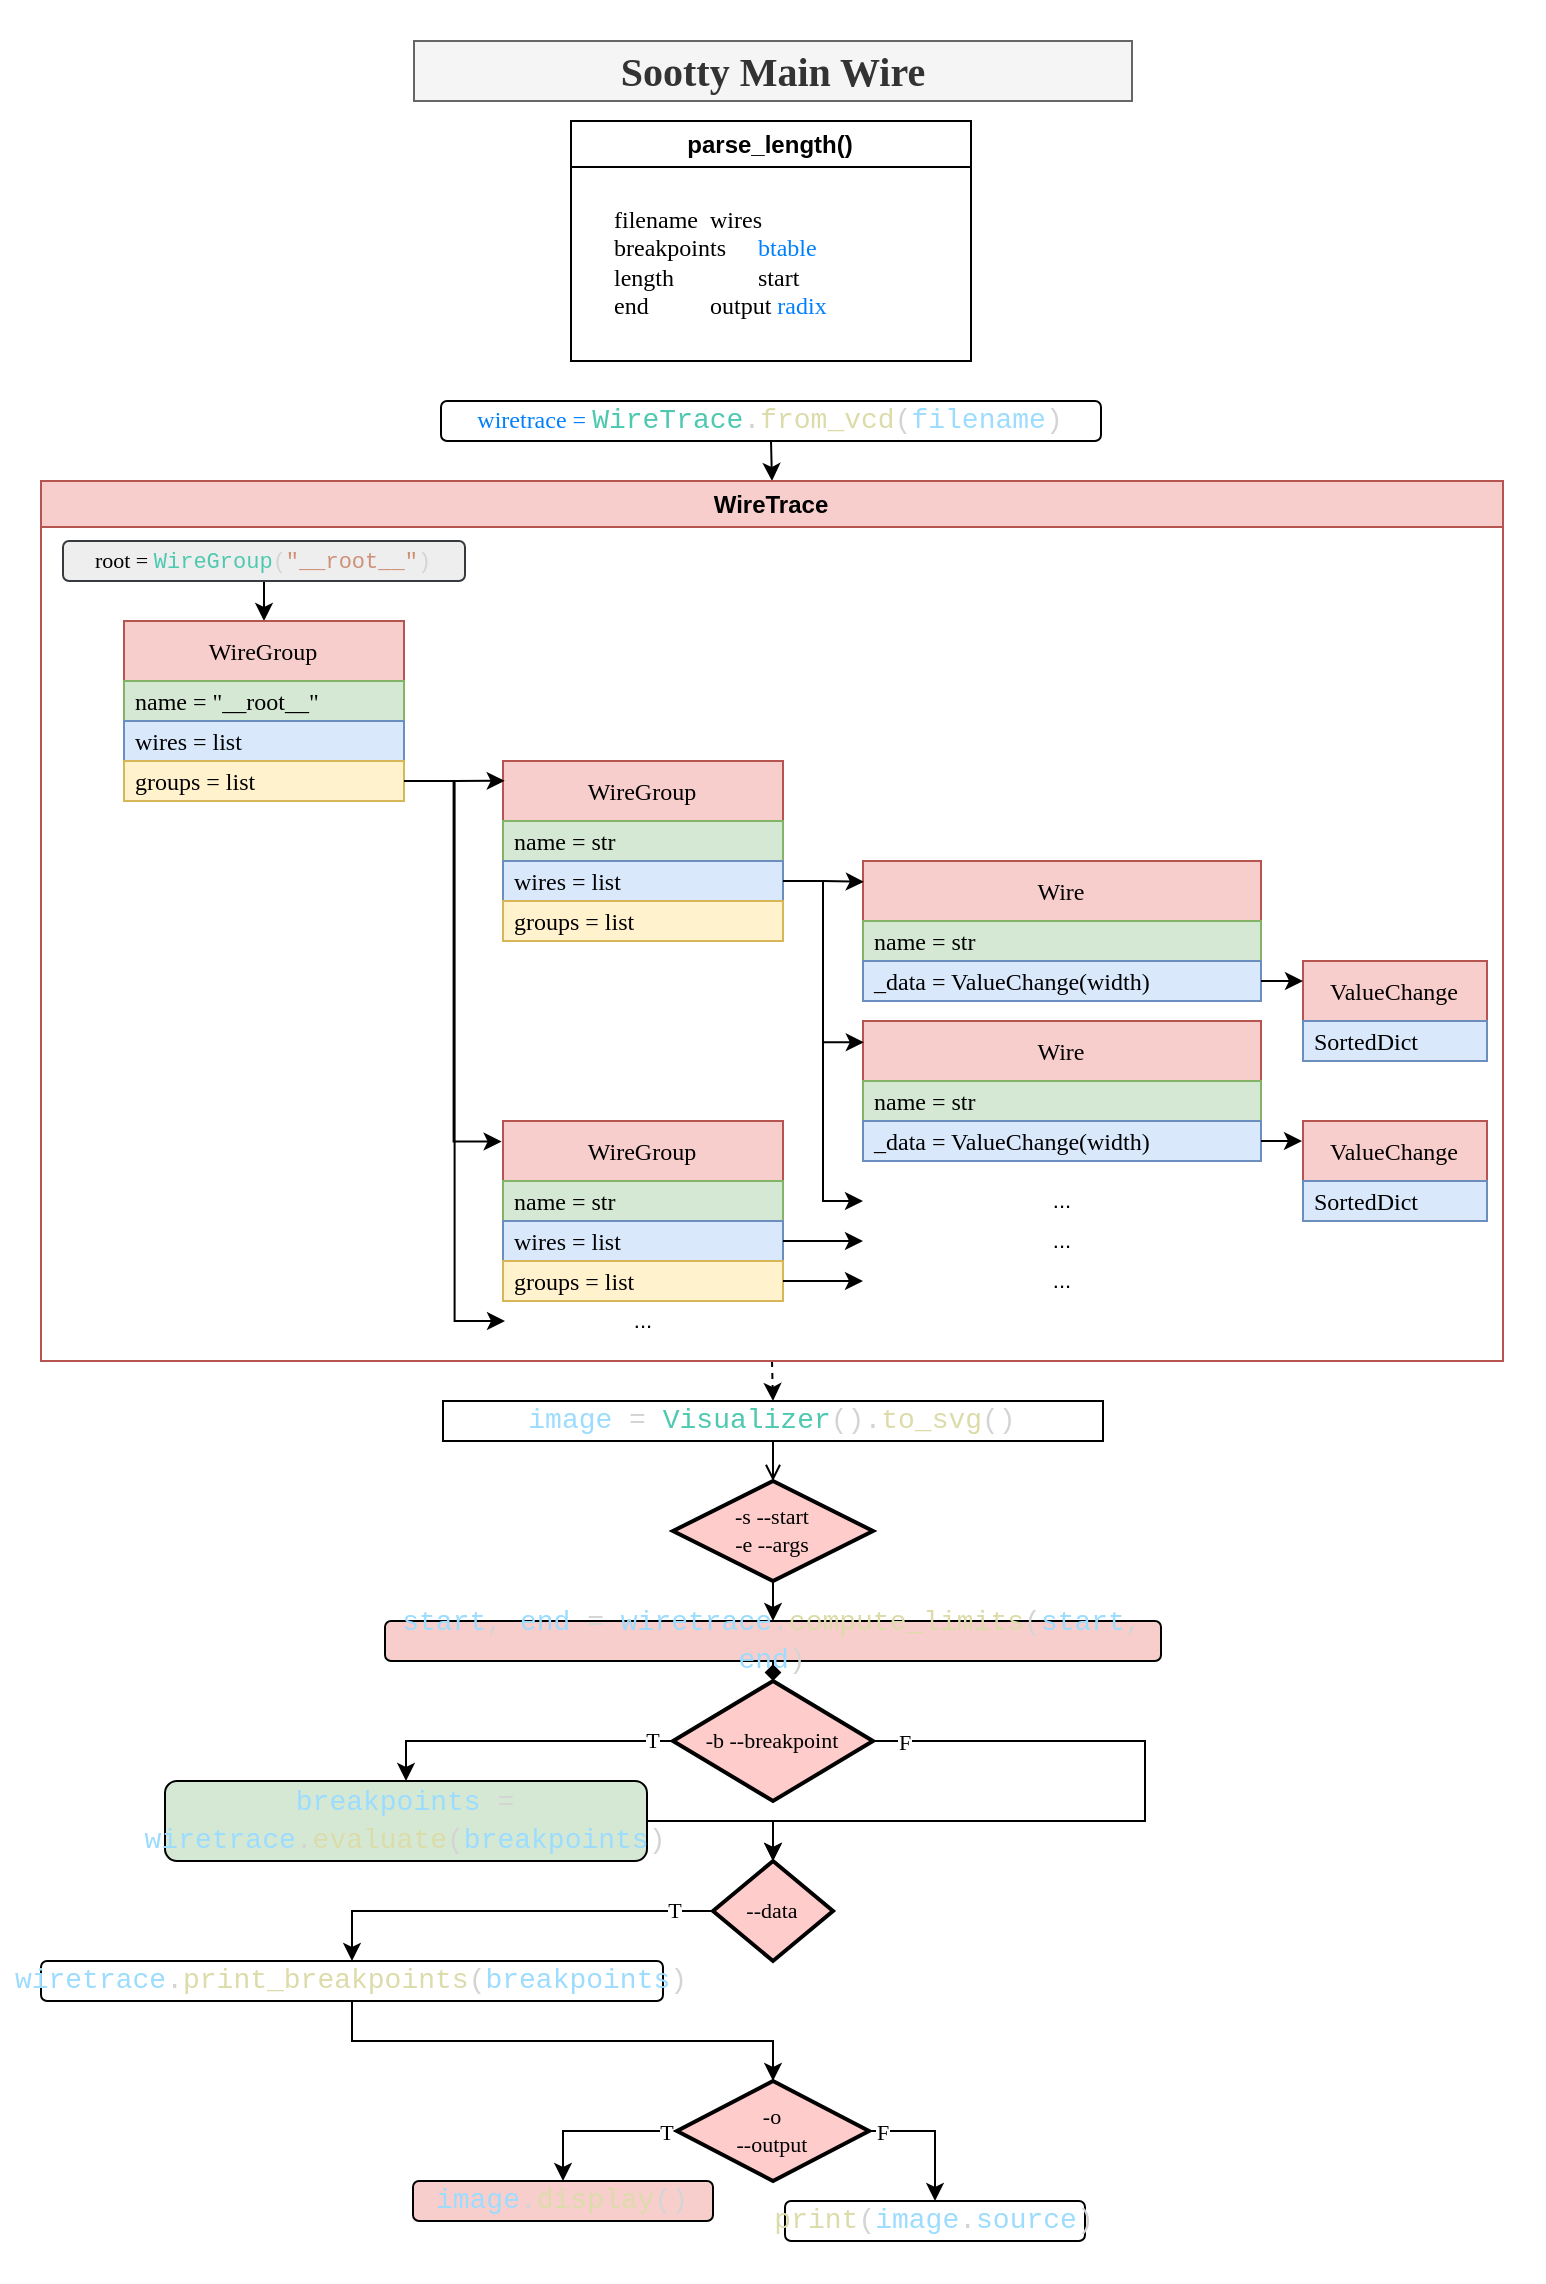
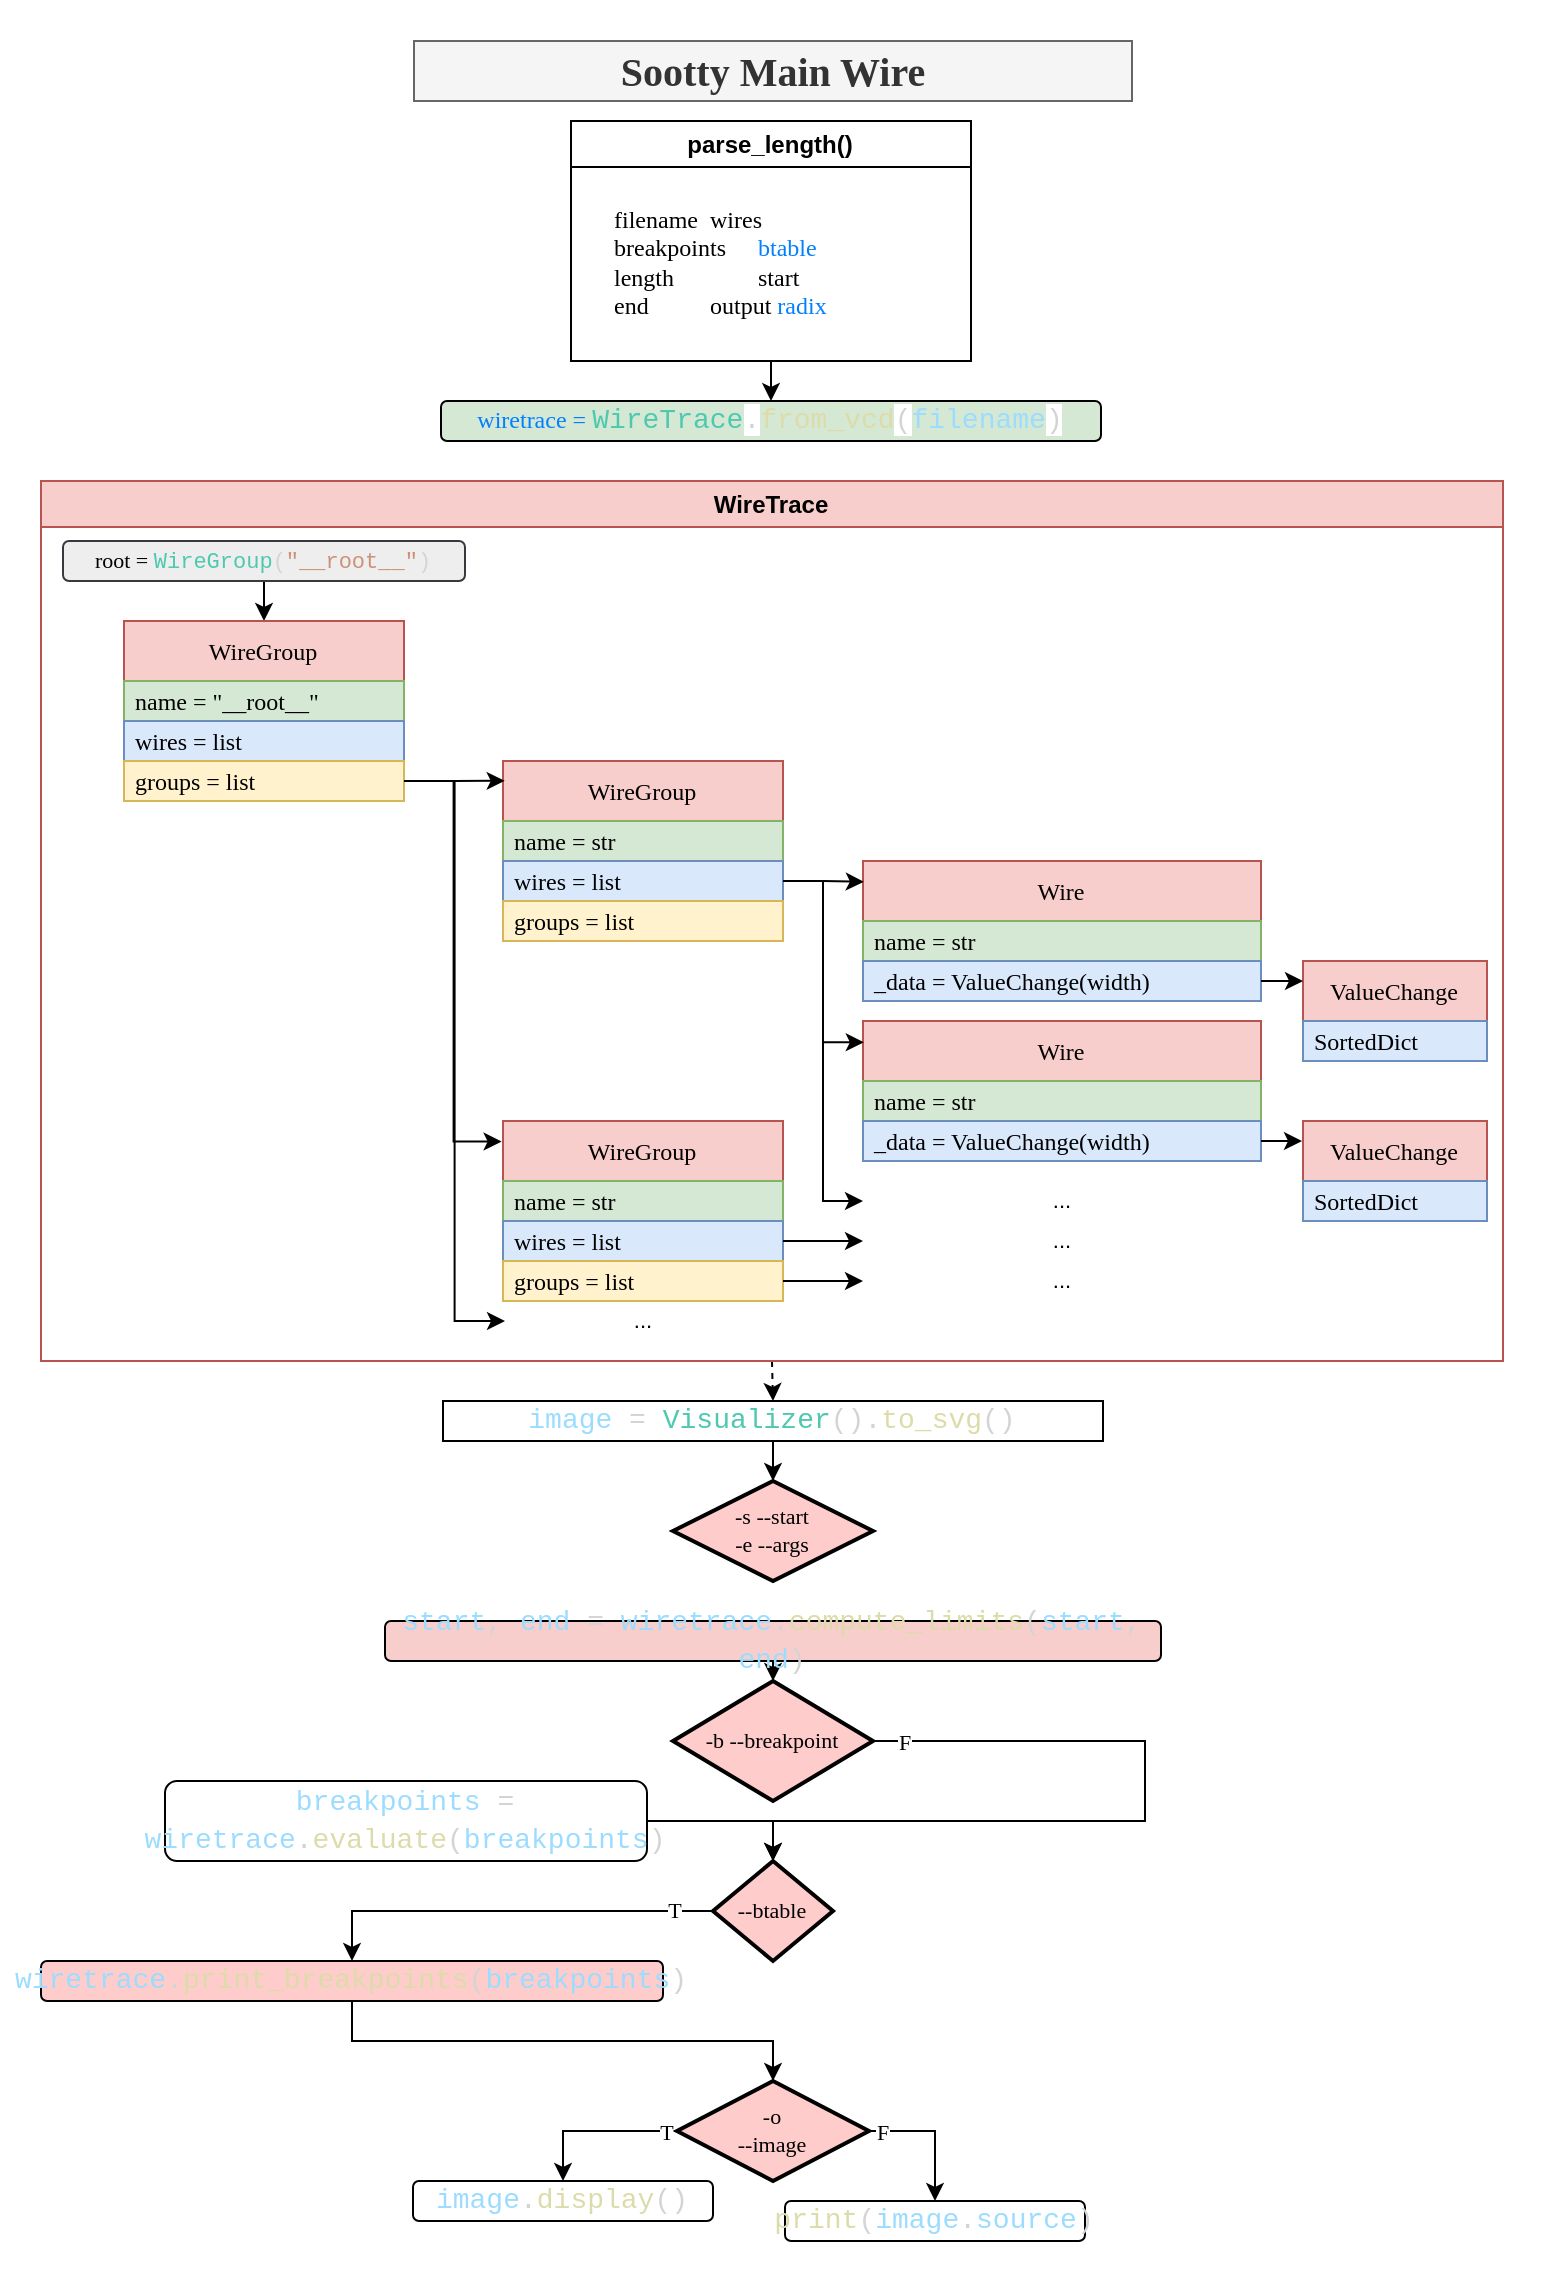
edge "parse_length()" -> "wiretrace = WireTrace.from_vcd(filename)": added
node "wiretrace = WireTrace.from_vcd(filename)": fillcolor #ffffff -> #d5e8d4
edge "wiretrace = WireTrace.from_vcd(filename)" -> "WireTrace": removed
edge "image = Visualizer().to_svg()" -> "-s --start -e --args": arrowhead open -> classic
edge "-s --start -e --args" -> "start, end = wiretrace.compute_limits(start, end)": removed
edge "start, end = wiretrace.compute_limits(start, end)" -> "-b --breakpoint": arrowhead diamond -> classic
edge "-b --breakpoint" -> "breakpoints = wiretrace.evaluate(breakpoints)": removed, label "T"
node "breakpoints = wiretrace.evaluate(breakpoints)": fillcolor #d5e8d4 -> #ffffff
node "--data": label "--data" -> "--btable"
node "wiretrace.print_breakpoints(breakpoints)": fillcolor #ffffff -> #ffcccc
node "-o --output": label "-o --output" -> "-o --image"
node "image.display()": fillcolor #f8cecc -> #ffffff
